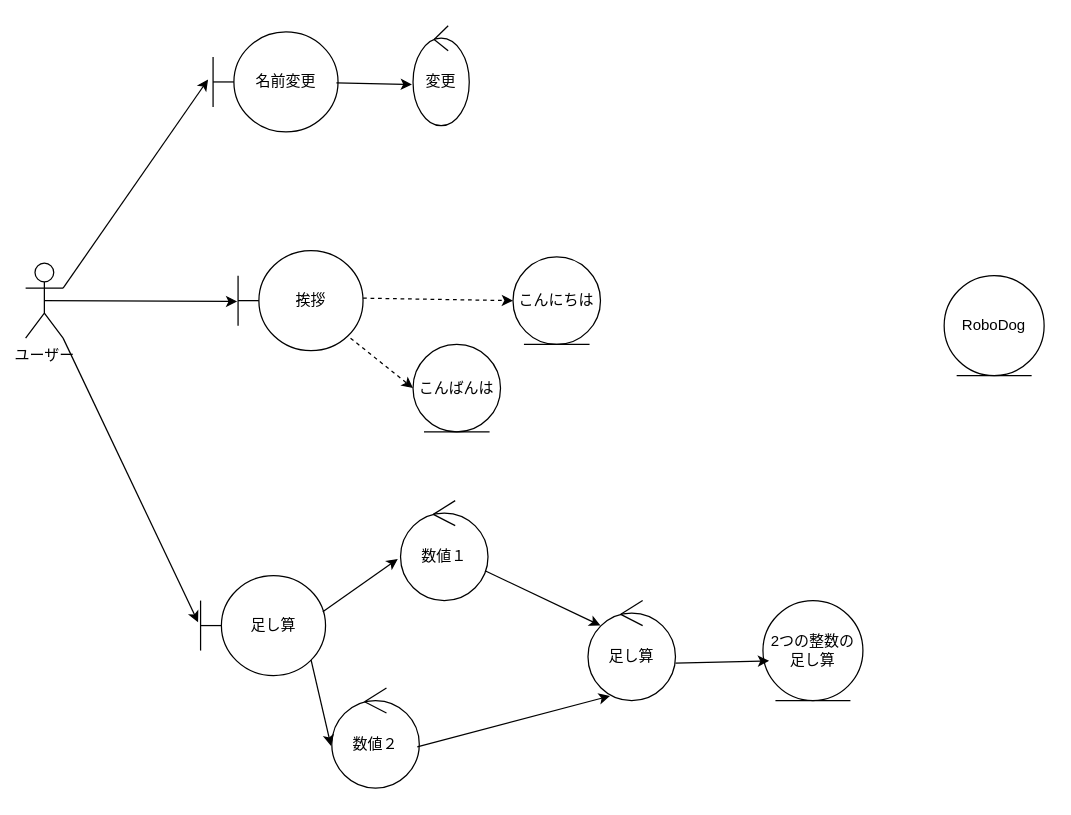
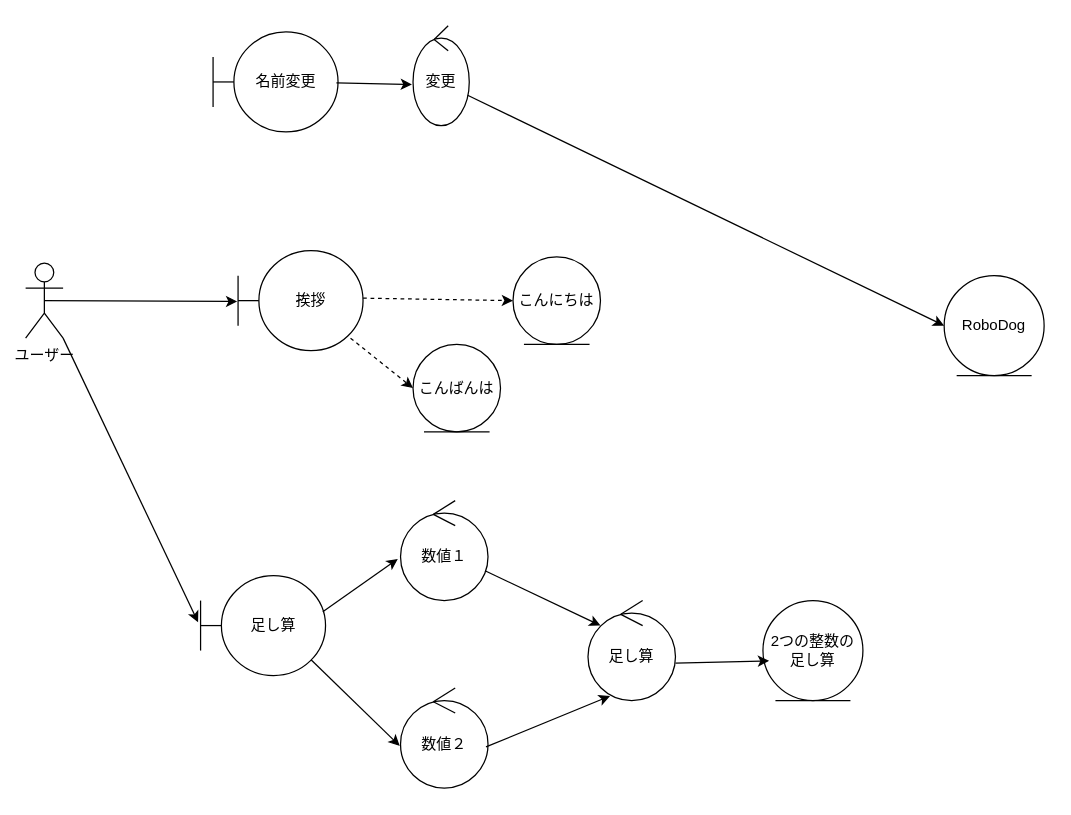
edge "ユーザー" -> "名前変更": removed
edge "変更" -> "RoboDog": added
node "数値２": moved (376, 738) -> (444, 738)
